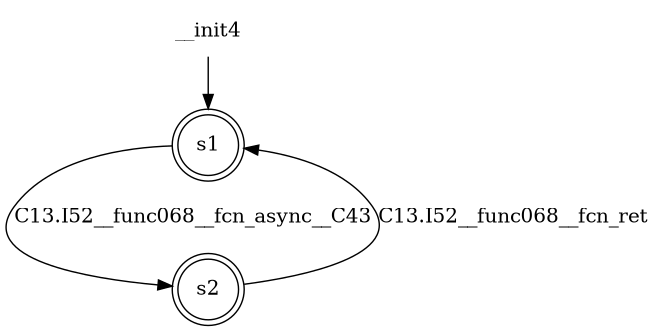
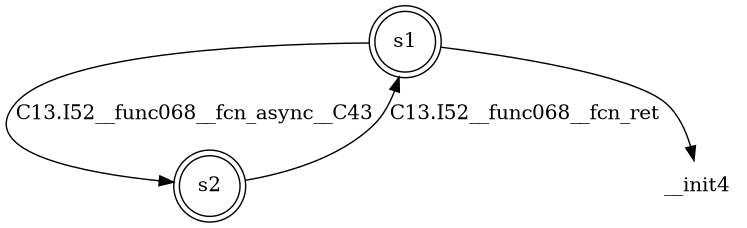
edge "__init4" -> "s1": reversed
